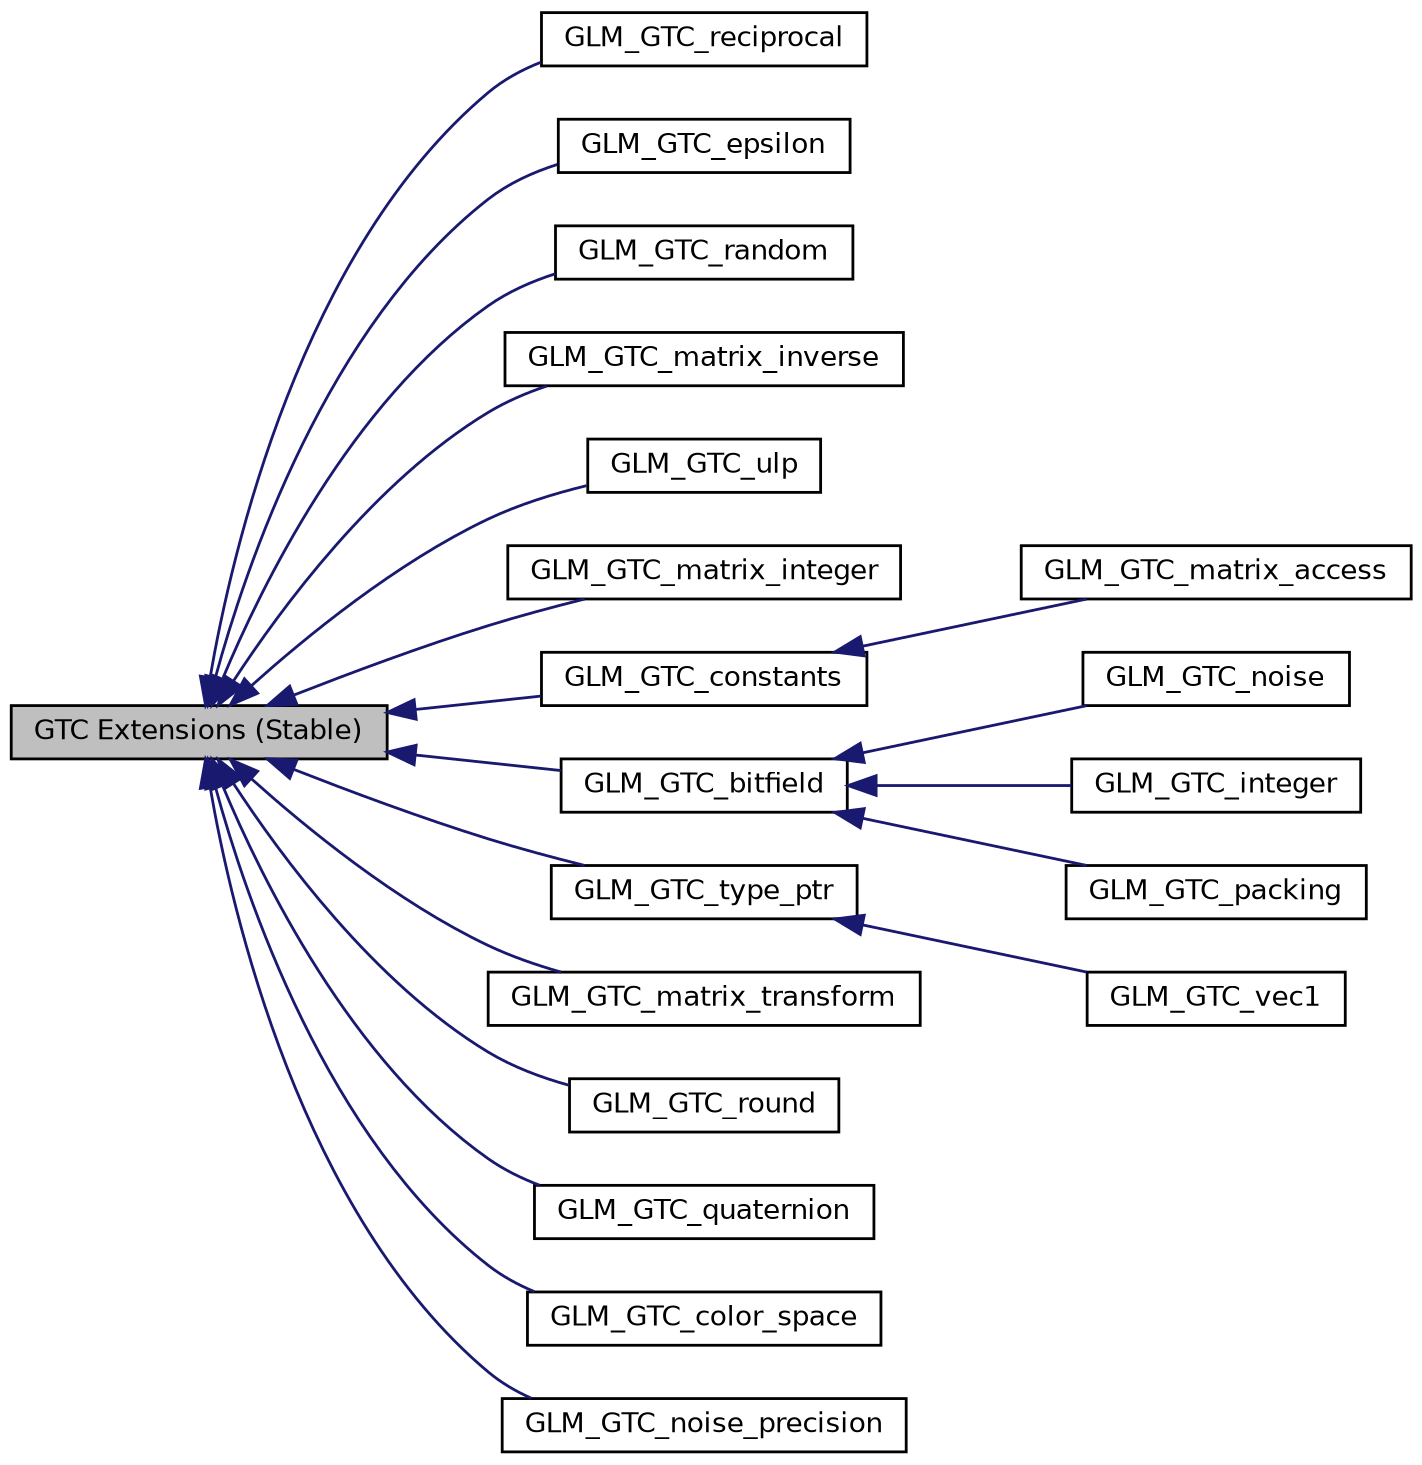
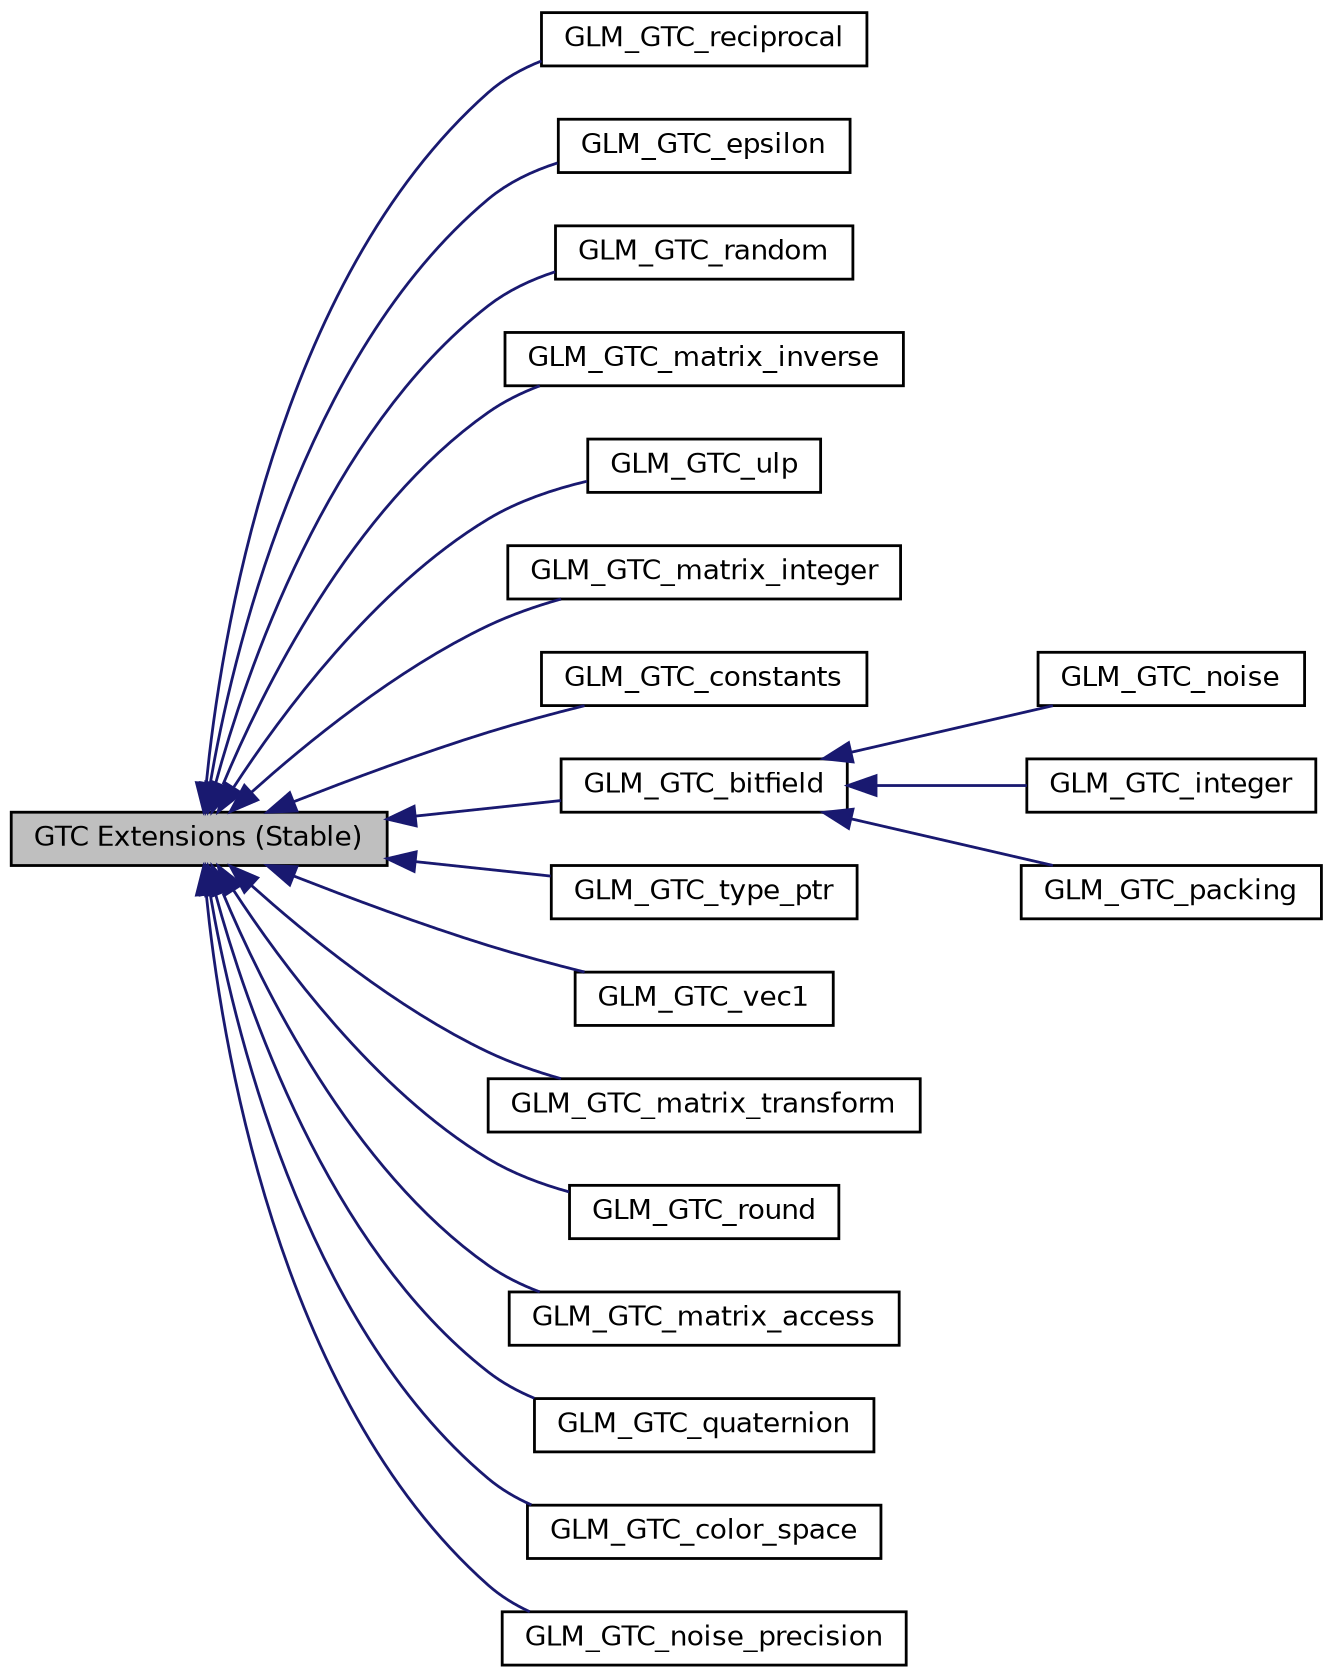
edge "GLM_GTC_matrix_access" -> "GLM_GTC_constants": now "GLM_GTC_matrix_access" -> "GTC Extensions (Stable)"
edge "GLM_GTC_vec1" -> "GLM_GTC_type_ptr": now "GLM_GTC_vec1" -> "GTC Extensions (Stable)"
